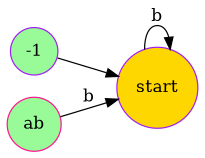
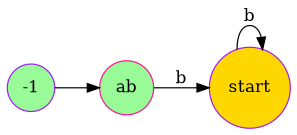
edge "-1" -> "start": now "-1" -> "ab"
